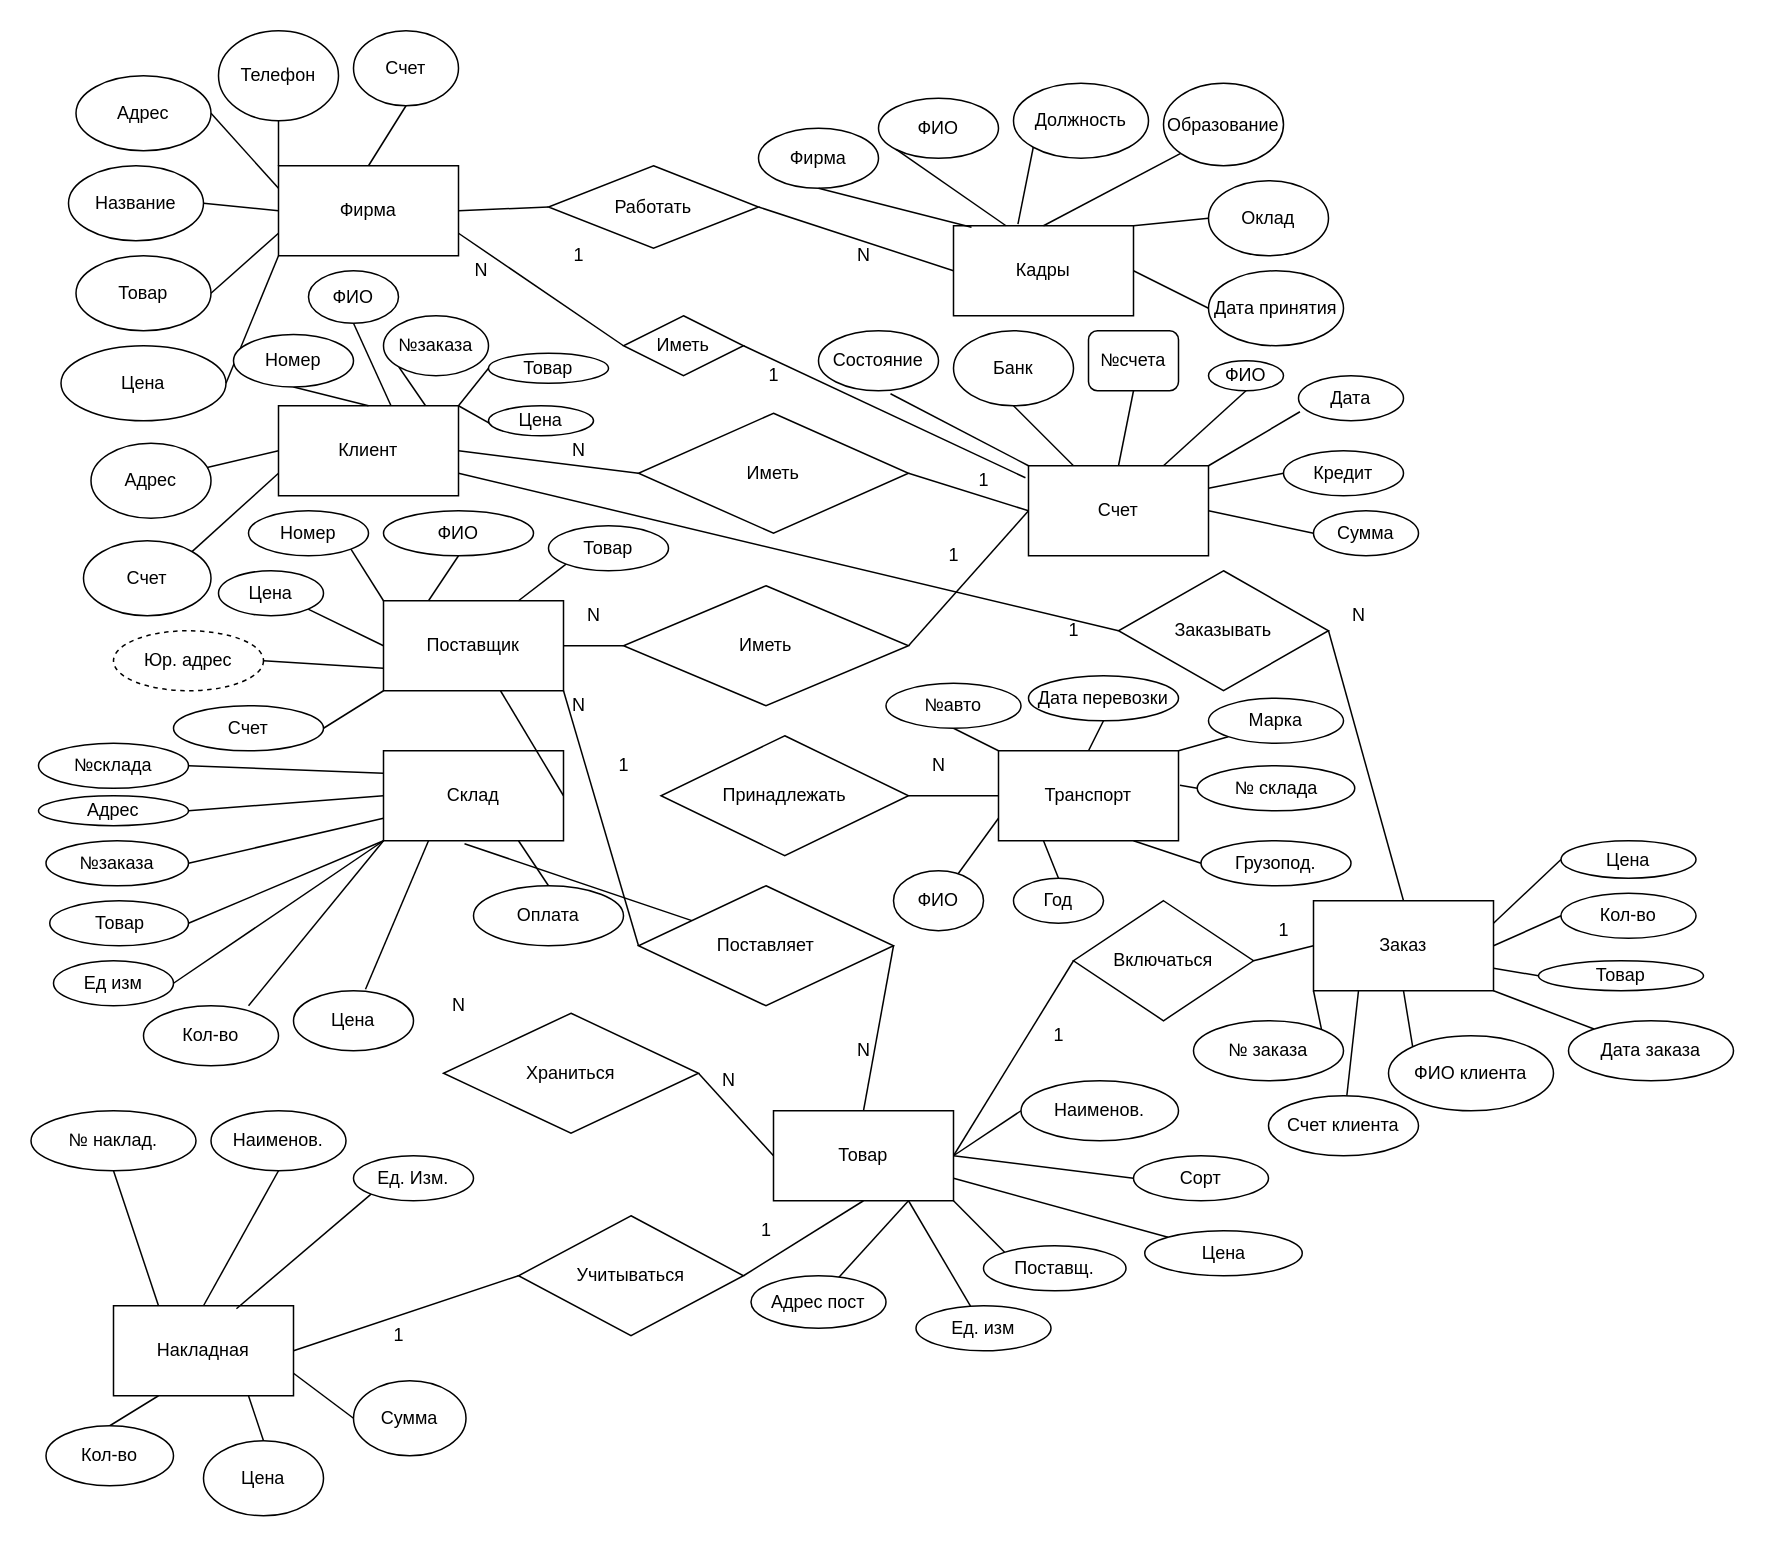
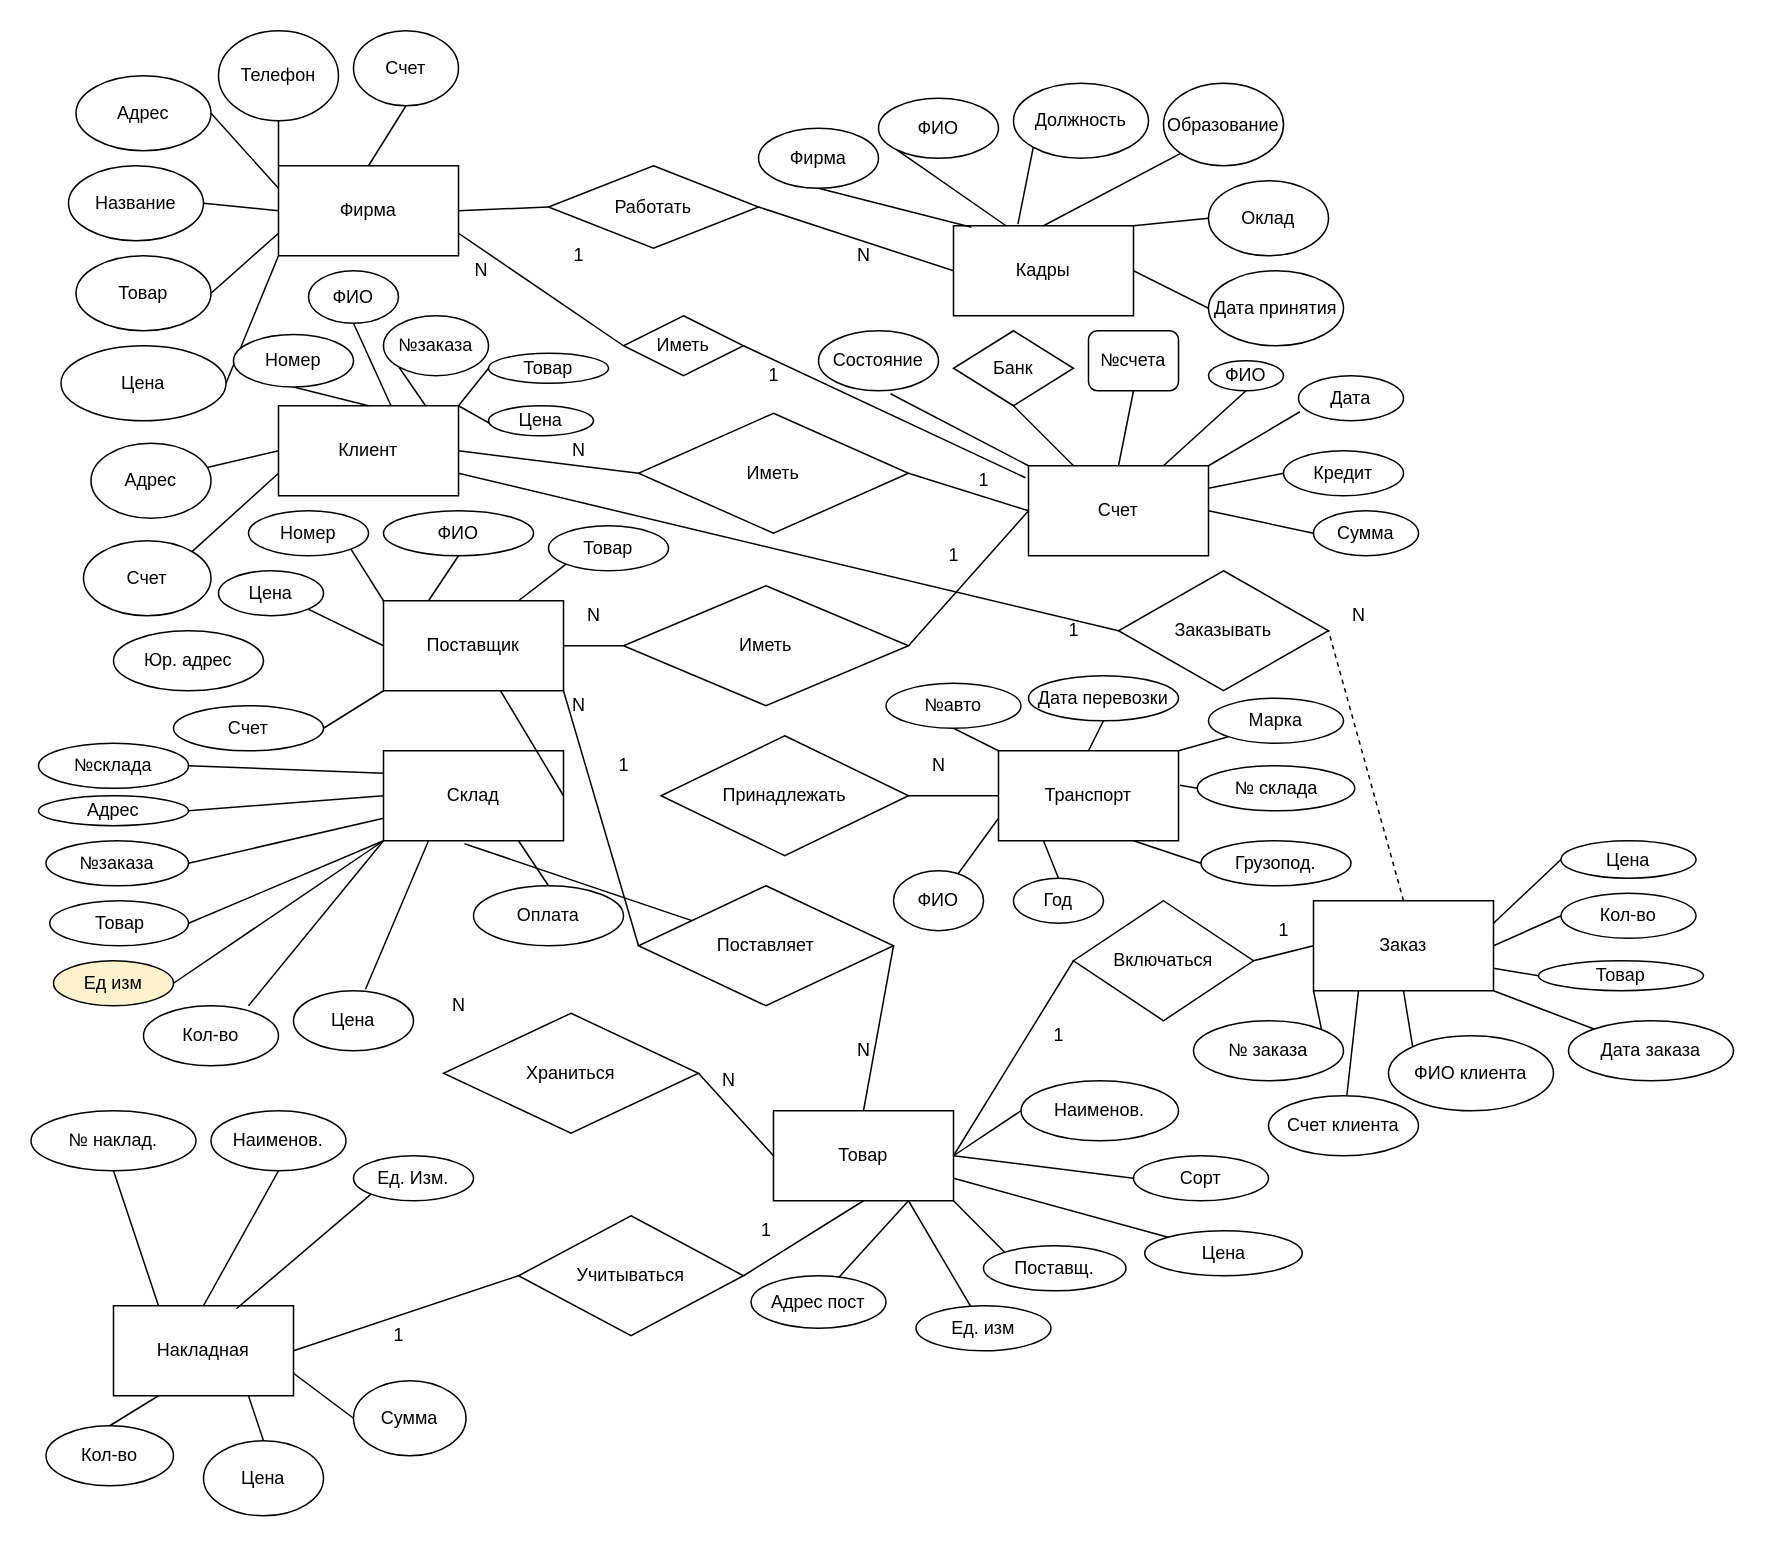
node "Банк": shape ellipse -> diamond
node "Юр. адрес": style dashed -> solid
edge "Поставщик" -- "Юр. адрес": removed
edge "Заказывать" -- "Заказ": style solid -> dashed
node "Ед изм": fillcolor #ffffff -> #fff2cc
